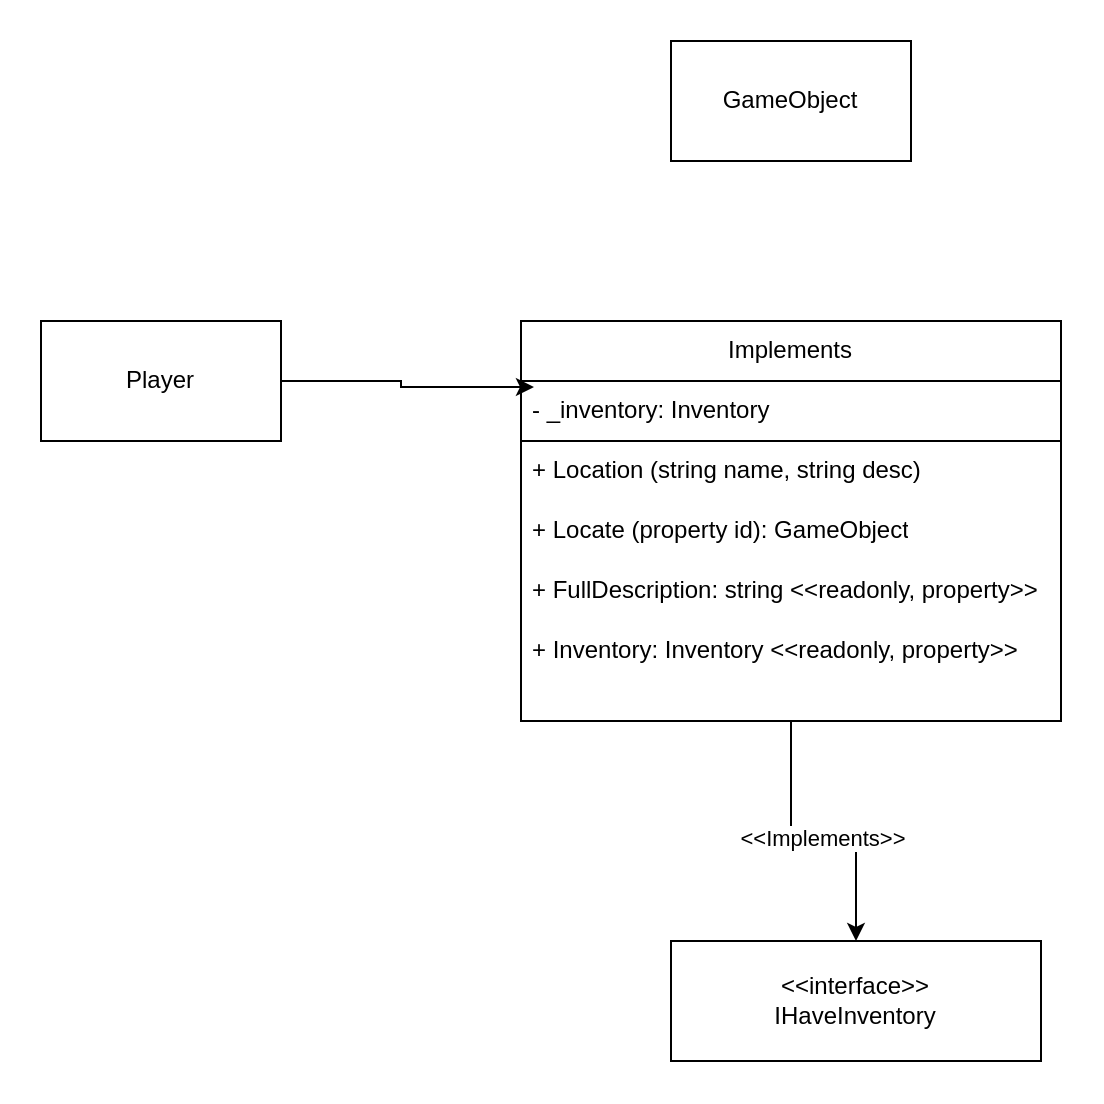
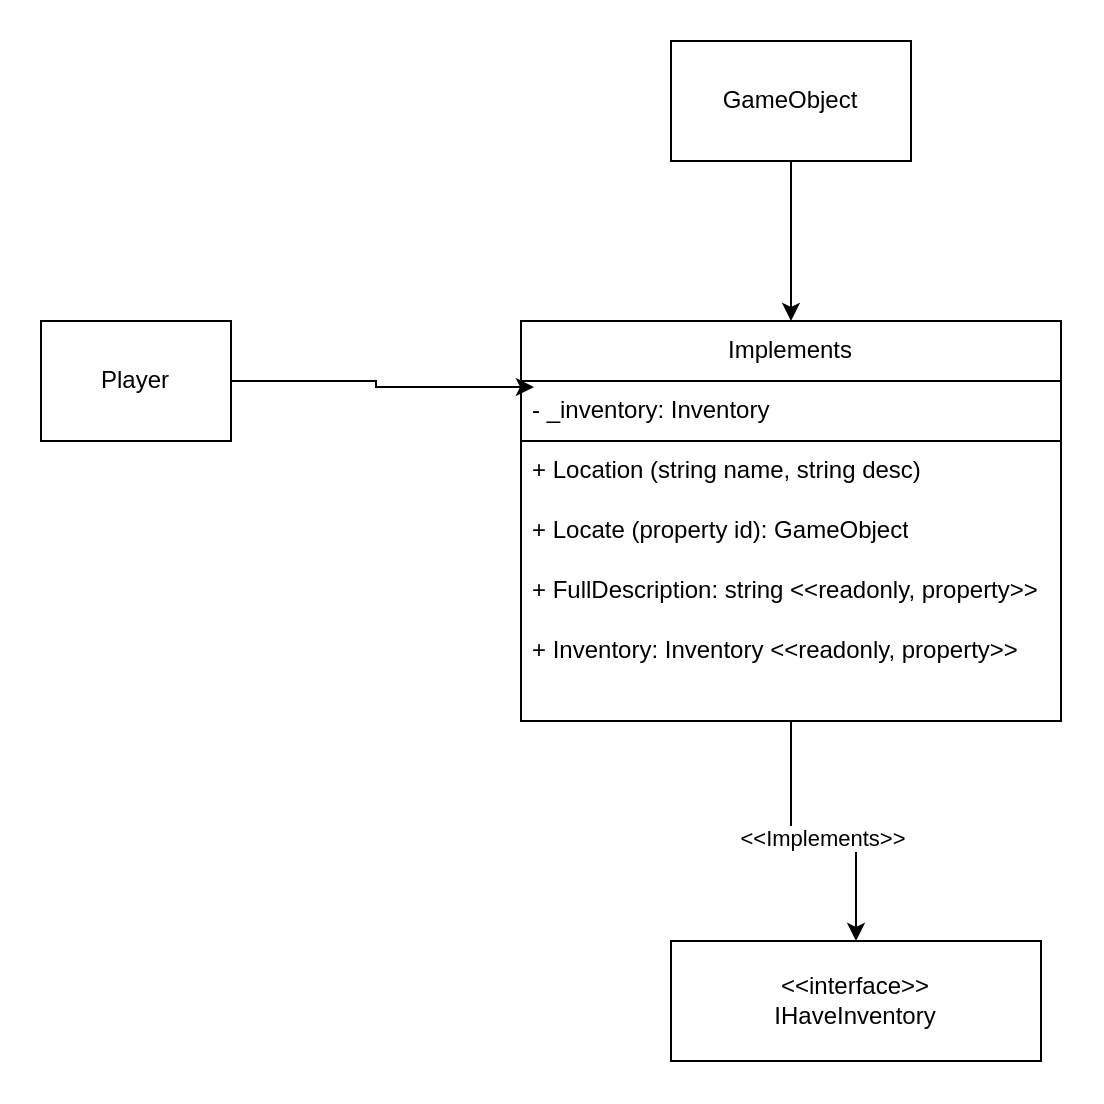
edge "GameObject" -> "Implements": added
node "Player": size 240x120 -> 190x120
